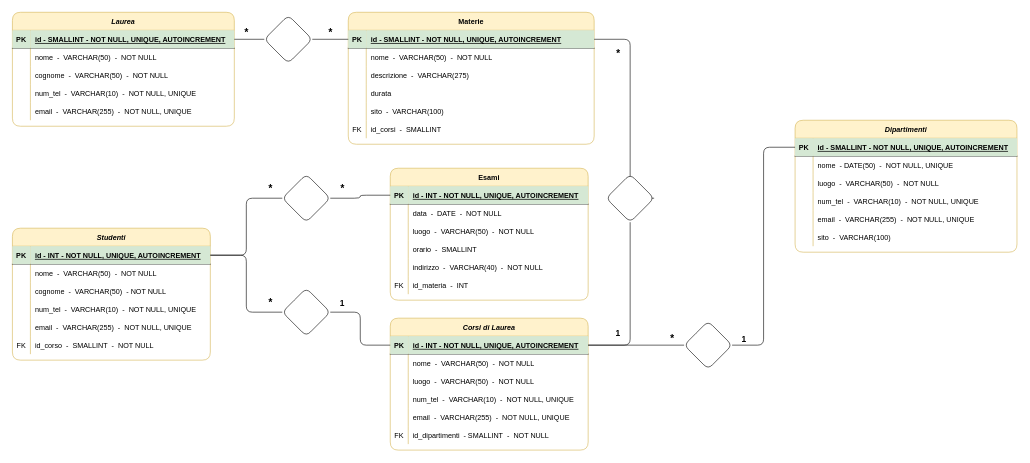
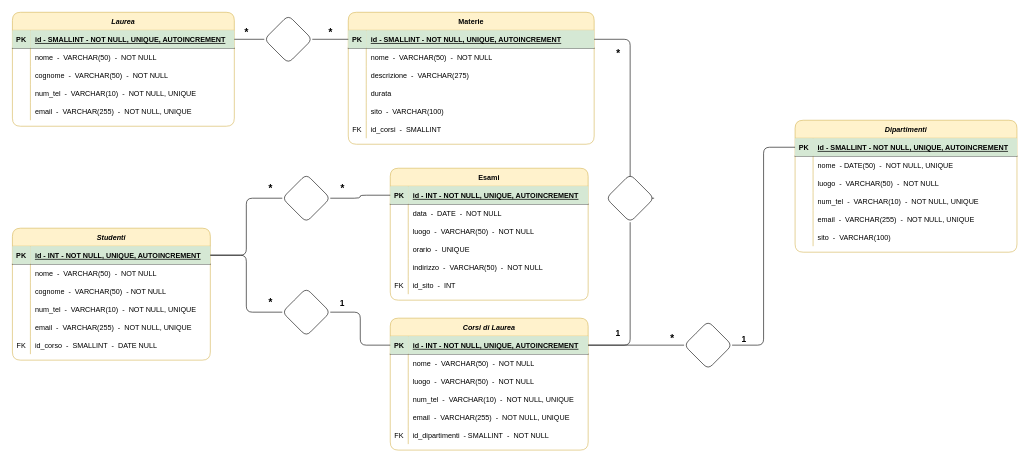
node "orario - SMALLINT": label "orario - SMALLINT" -> "orario - UNIQUE"
node "indirizzo - VARCHAR(40) - NOT NULL": label "indirizzo - VARCHAR(40) - NOT NULL" -> "indirizzo - VARCHAR(50) - NOT NULL"
node "id_materia - INT": label "id_materia - INT" -> "id_sito - INT"
node "id_corso - SMALLINT - NOT NULL": label "id_corso - SMALLINT - NOT NULL" -> "id_corso - SMALLINT - DATE NULL"
